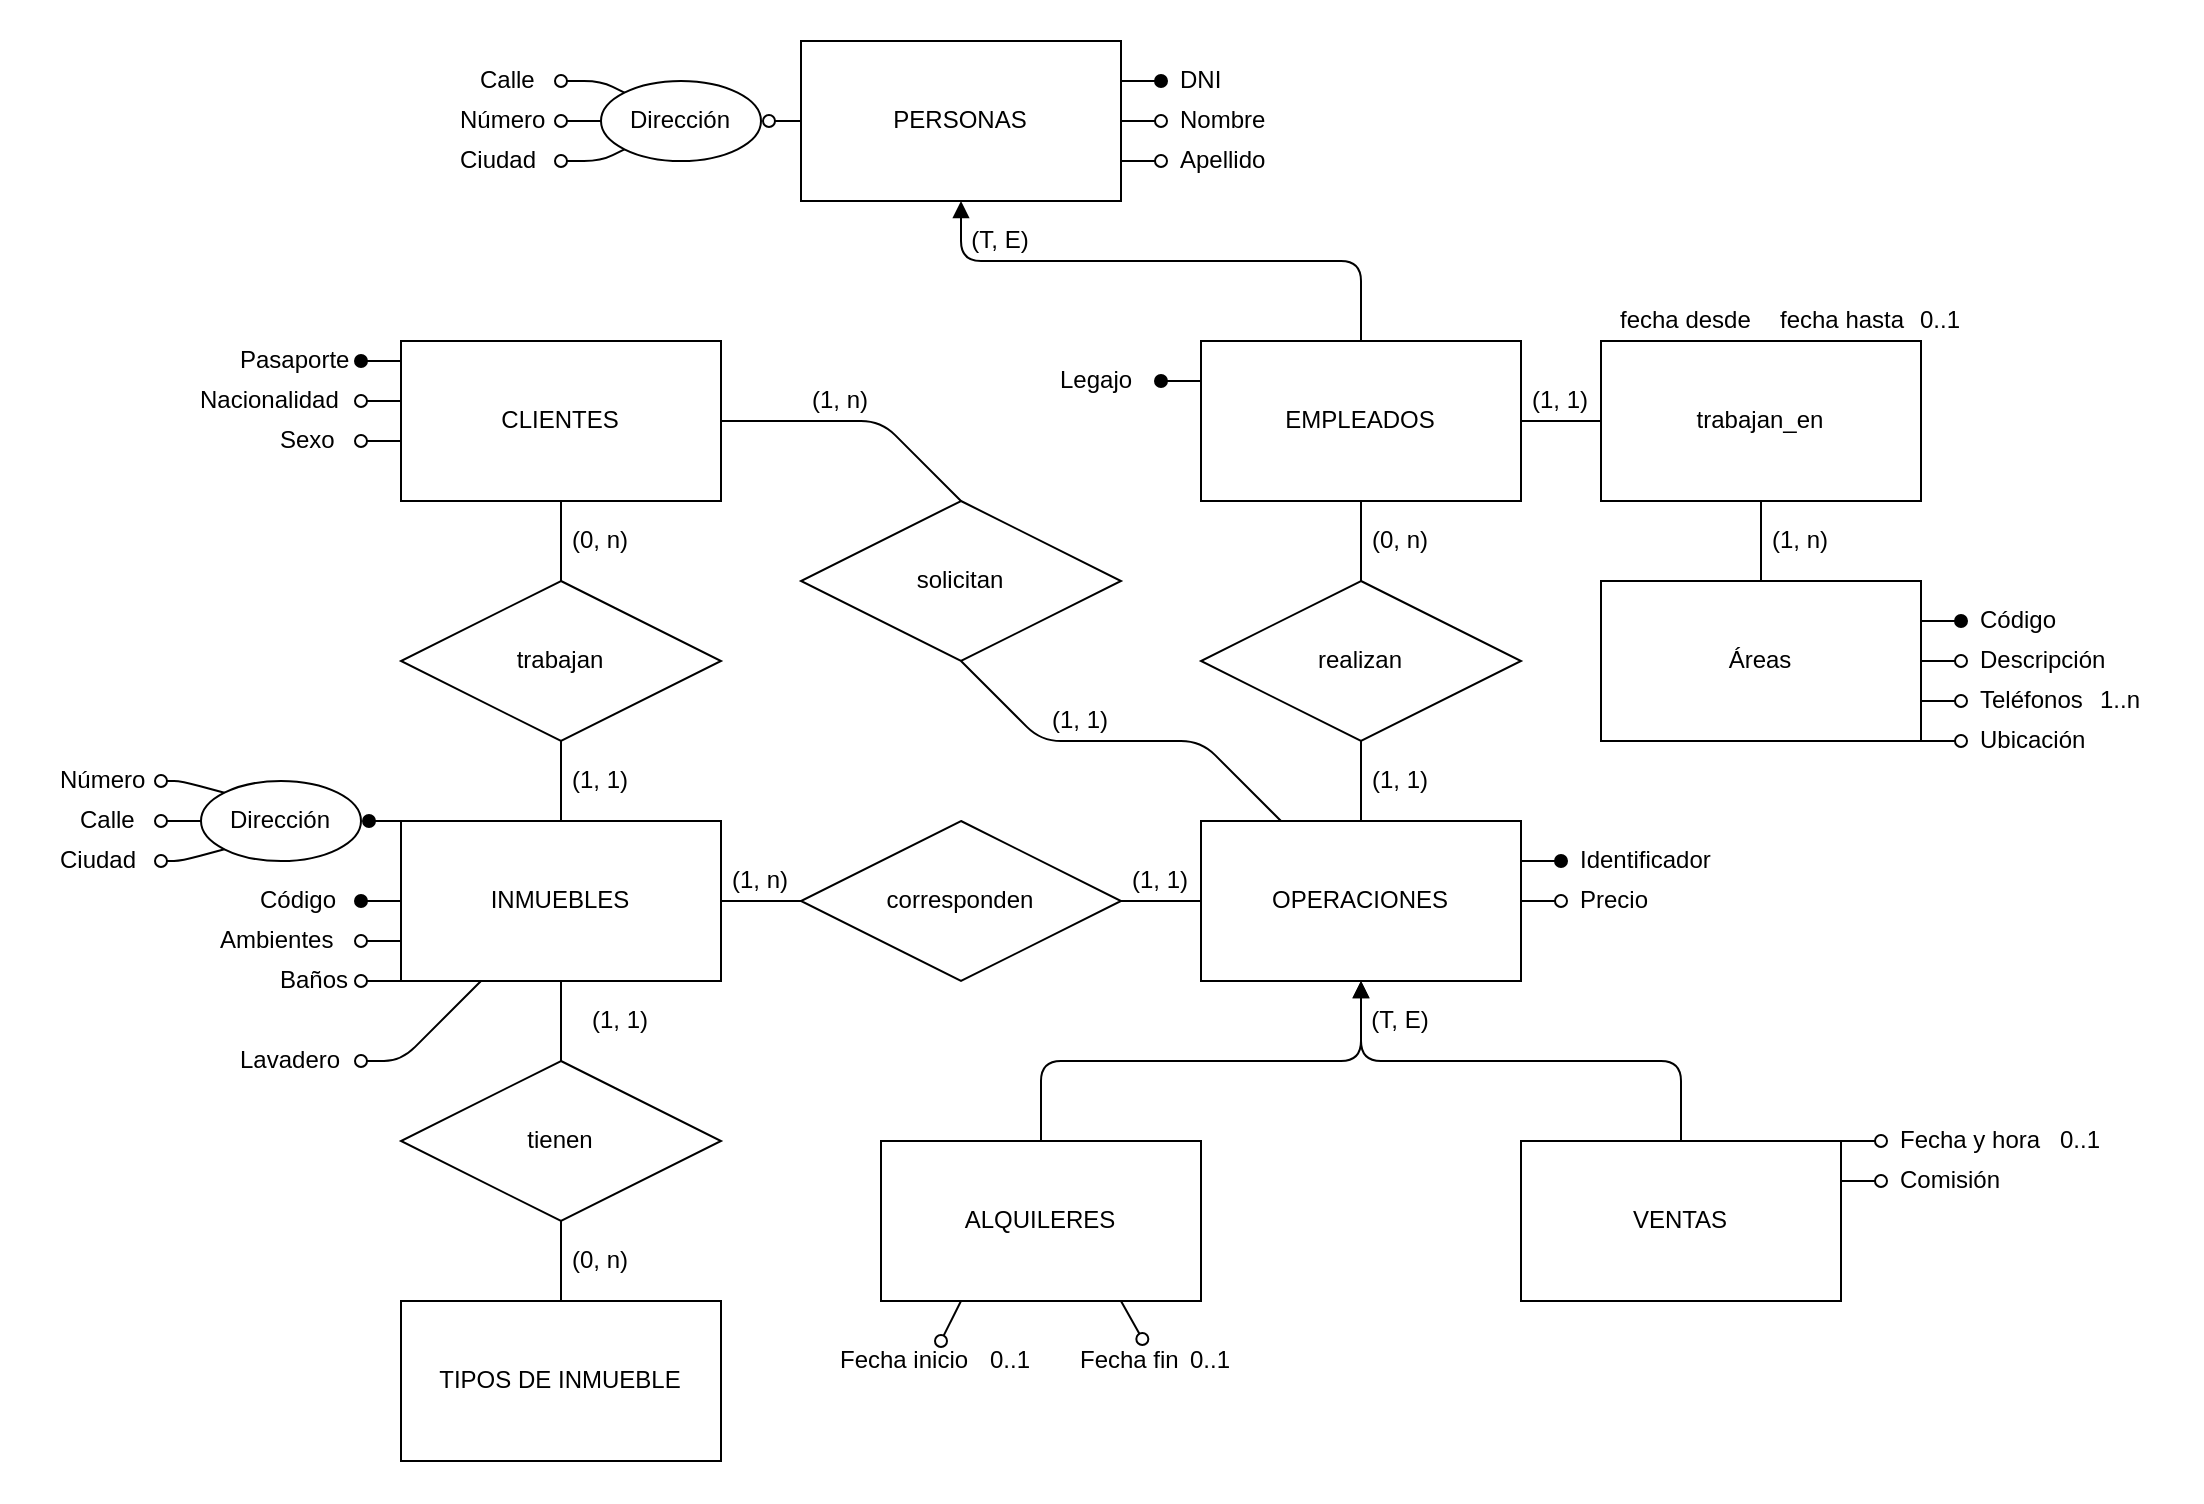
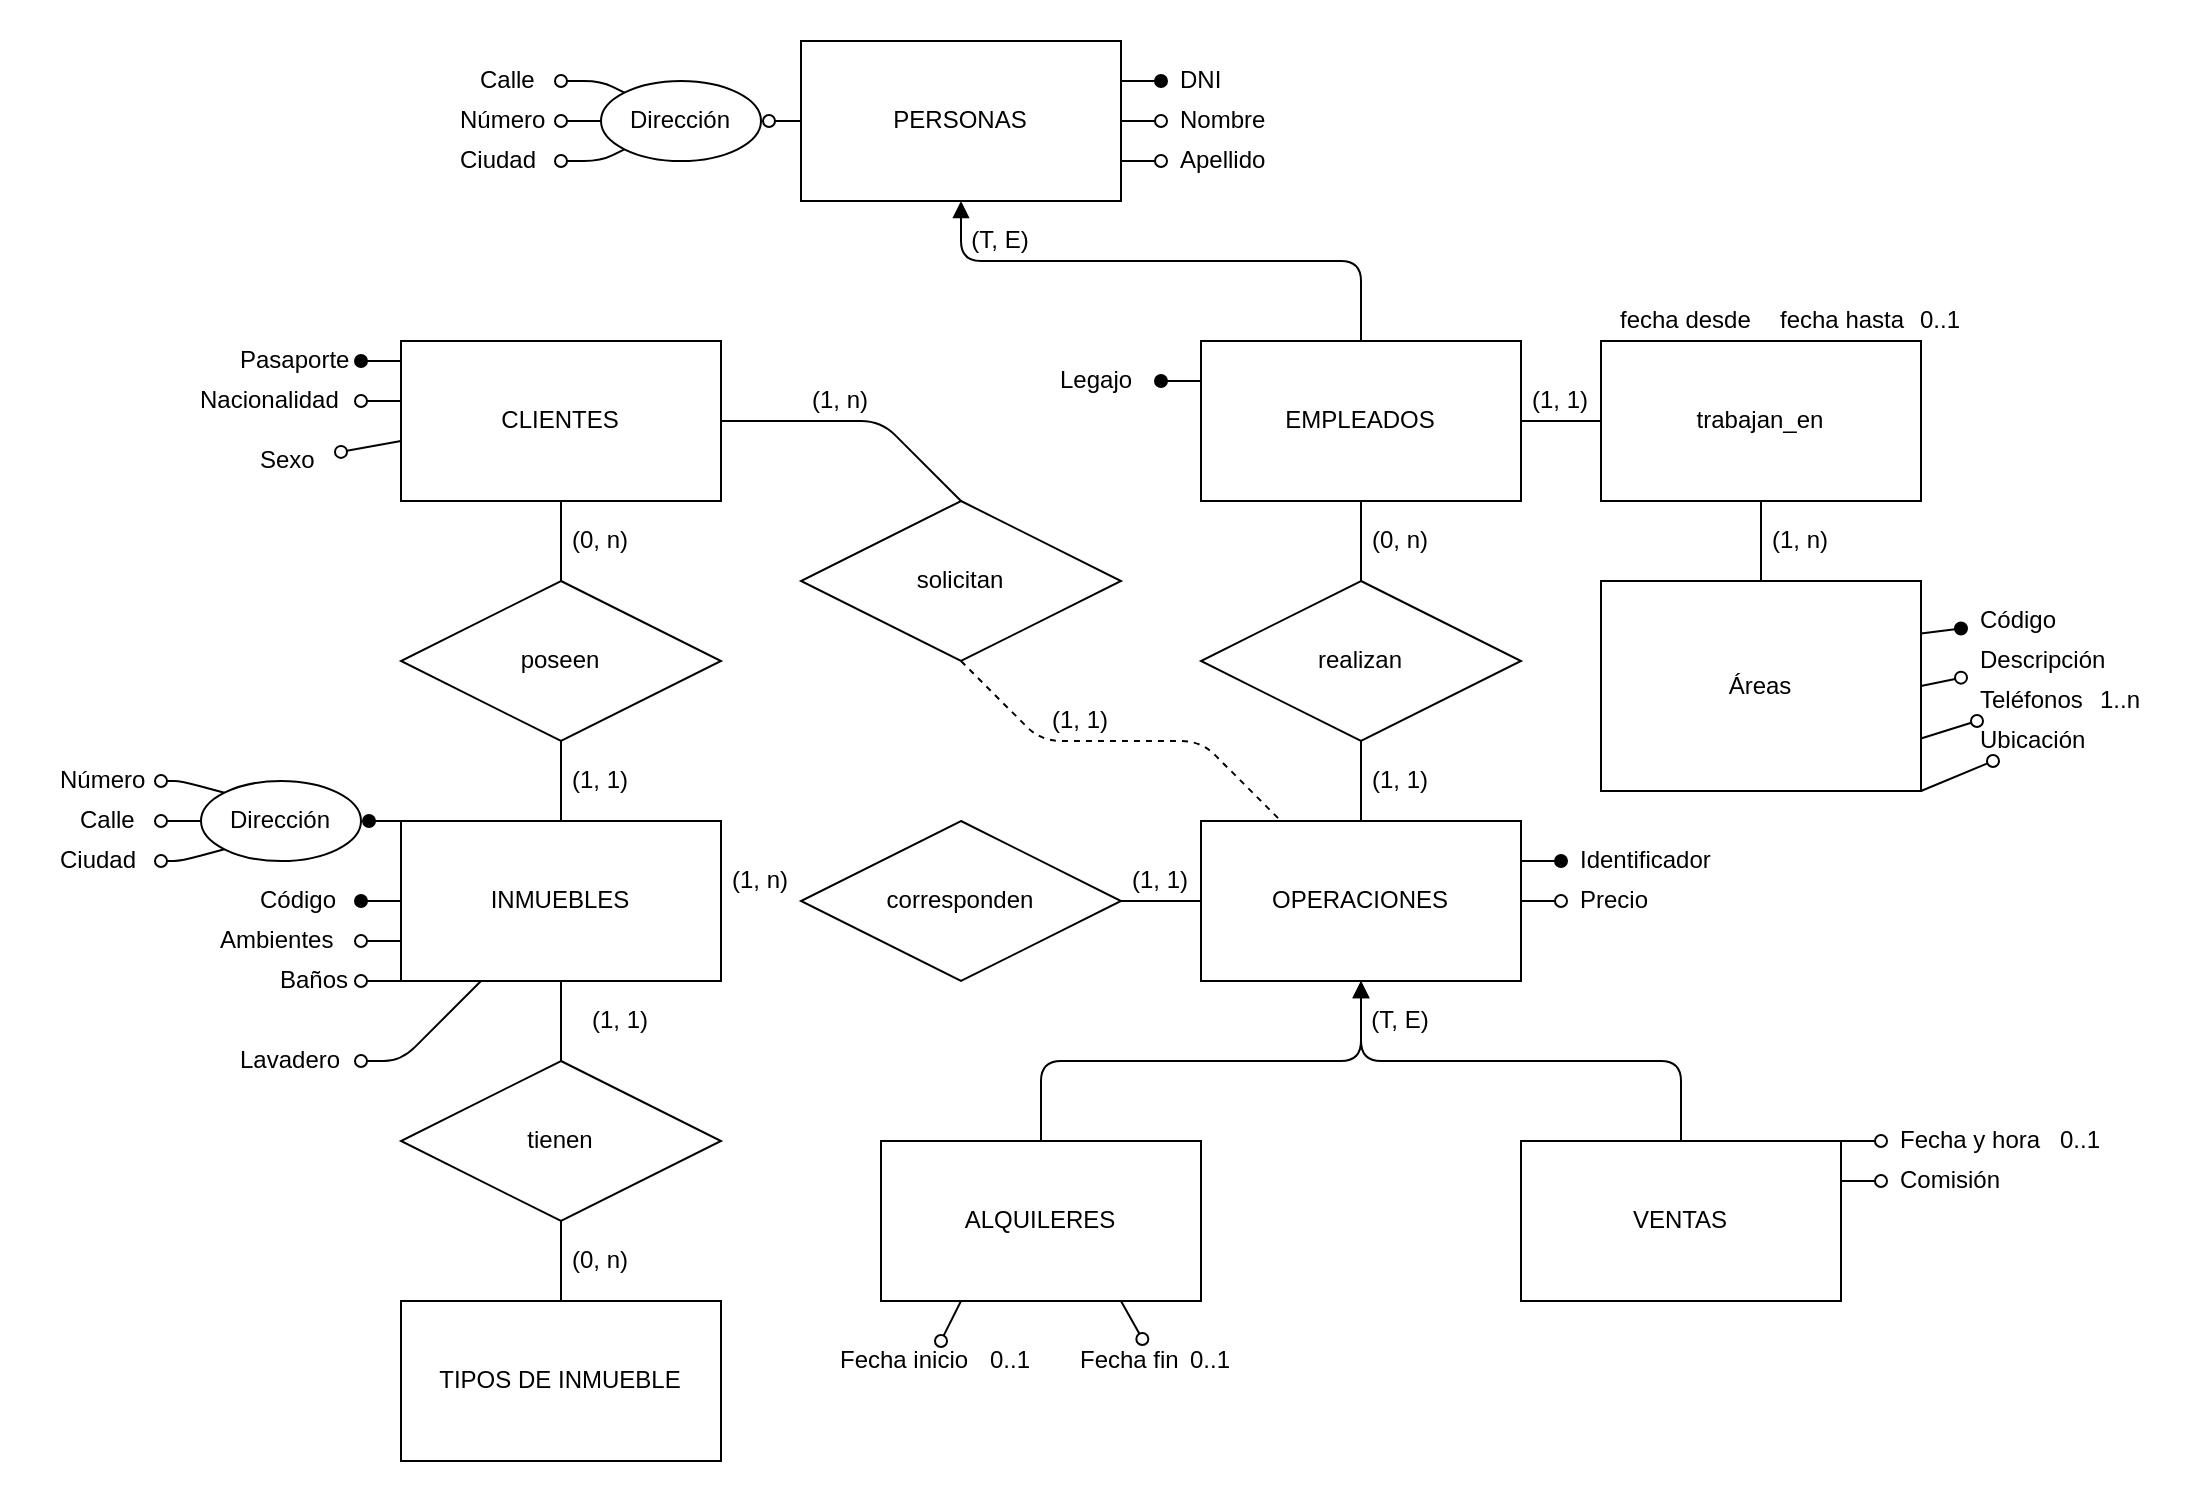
node "Sexo": moved (311, 441) -> (291, 461)
node "trabajan": label "trabajan" -> "poseen"
node "Áreas": size 320x160 -> 320x210
edge "solicitan" -- "OPERACIONES": style solid -> dashed
edge "INMUEBLES" -- "corresponden": removed
